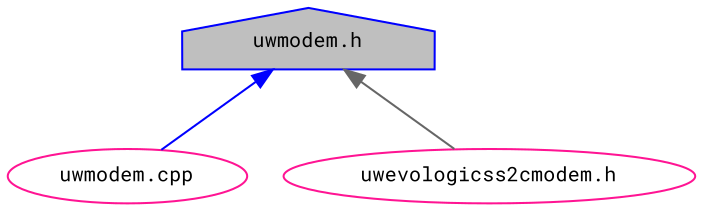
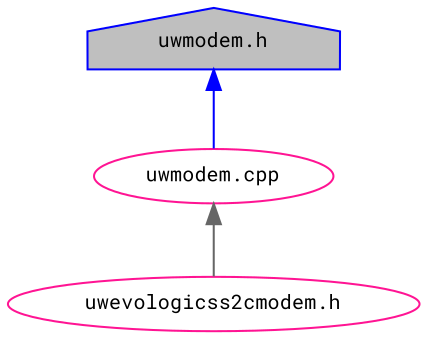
edge "uwevologicss2cmodem.h" -> "uwmodem.h": now "uwevologicss2cmodem.h" -> "uwmodem.cpp"
